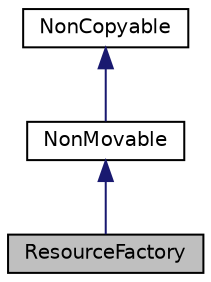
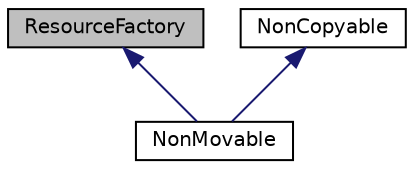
edge "ResourceFactory" -> "NonMovable": reversed
